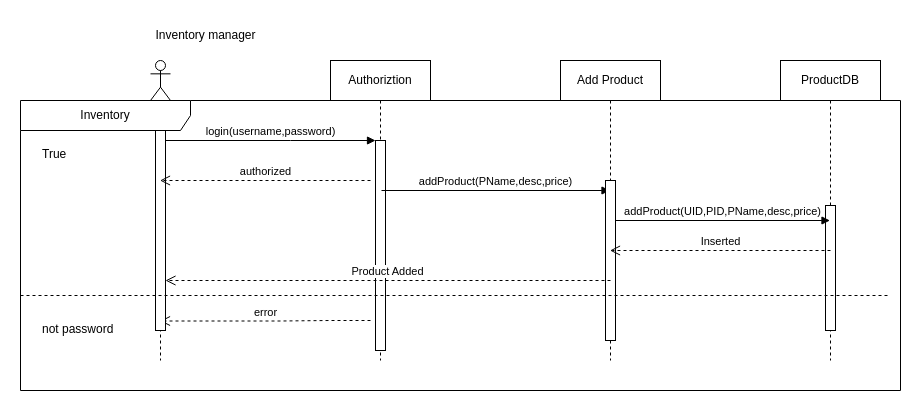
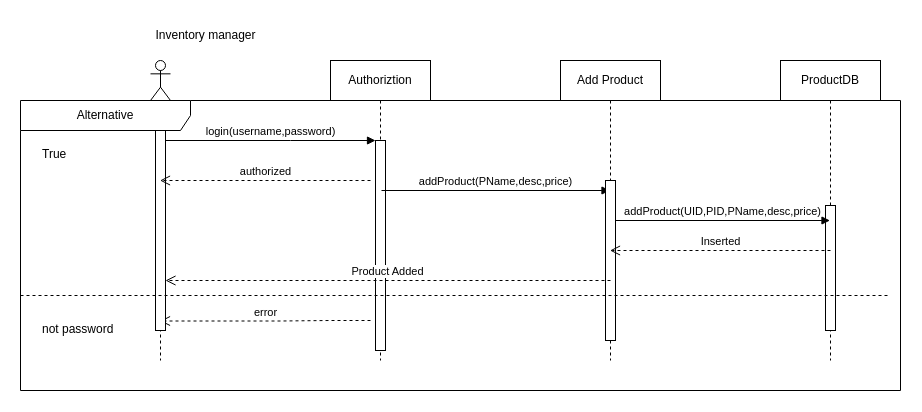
node "Inventory": label "Inventory" -> "Alternative"
